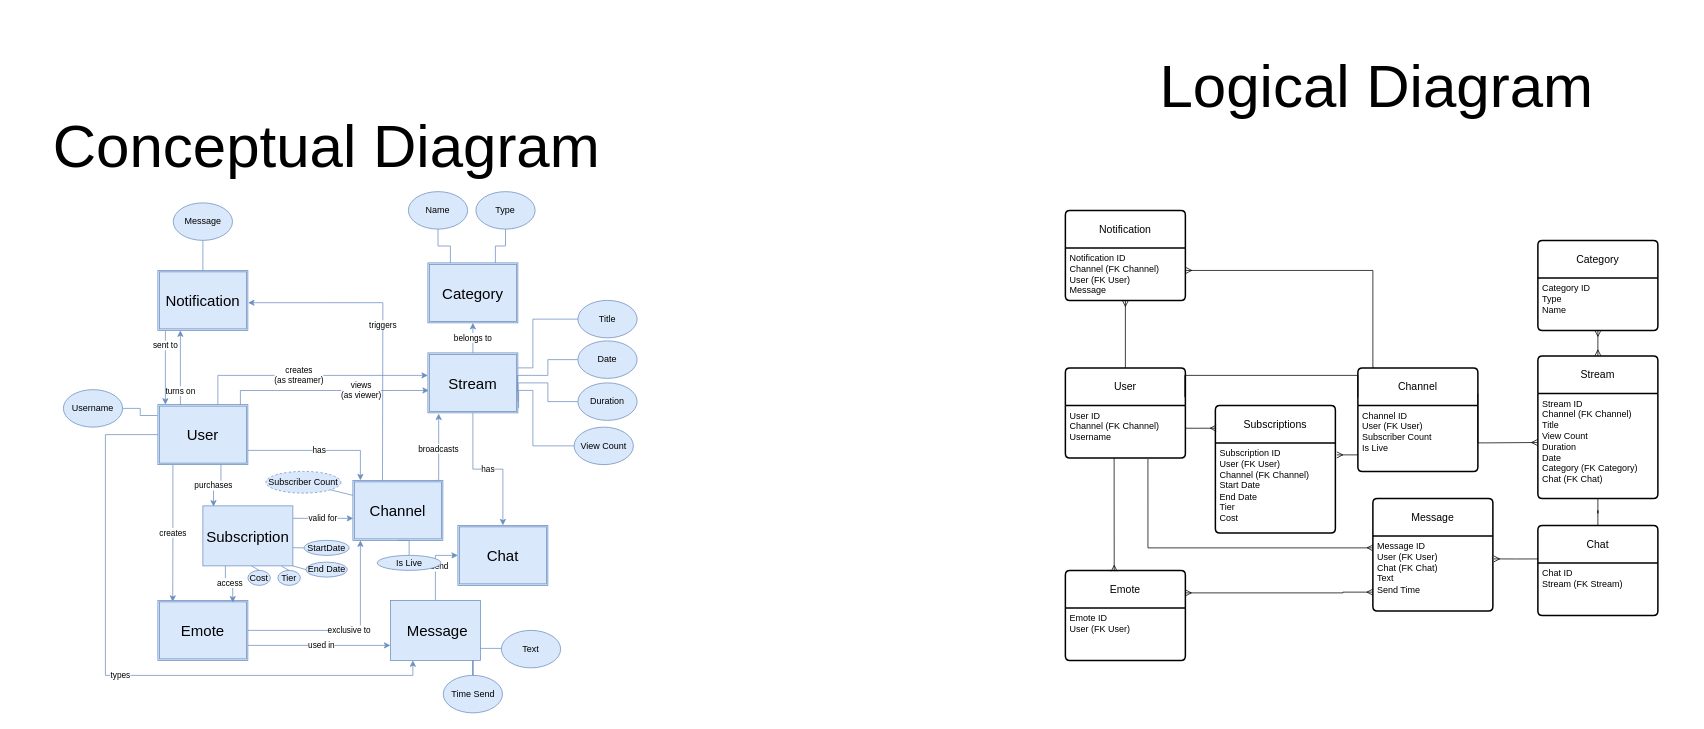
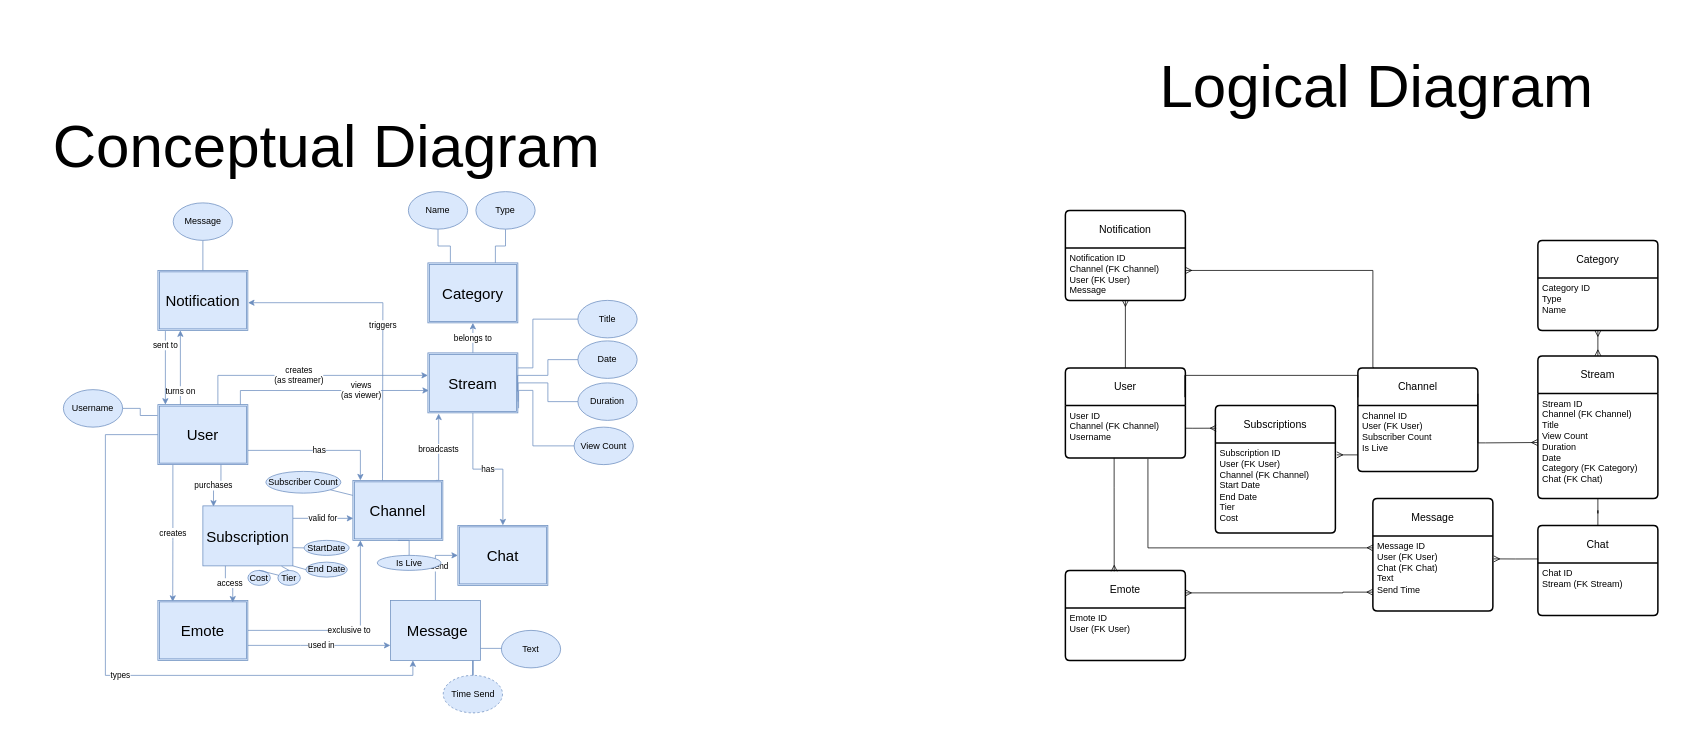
node "Subscriber Count": style dashed -> solid
edge "Subscription" -- "Cost": now "Tier" -- "Cost"
node "Time Send": style solid -> dashed
